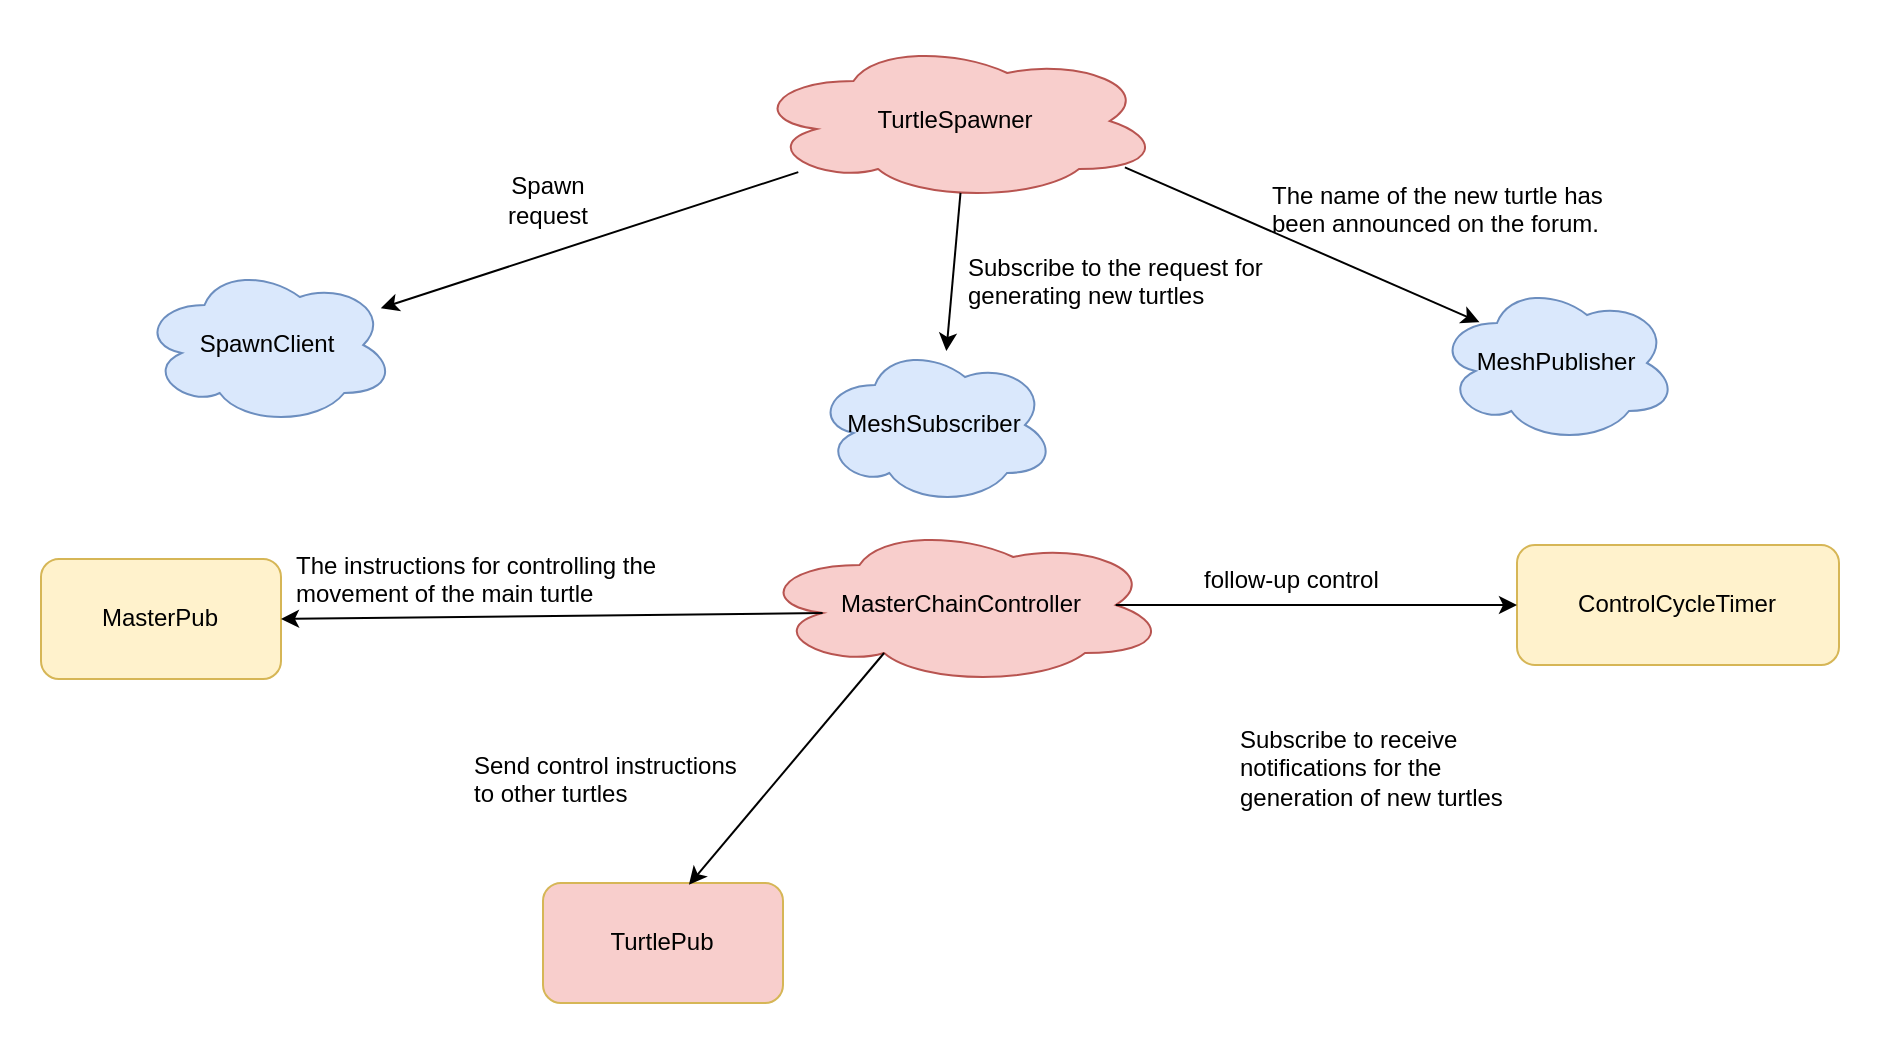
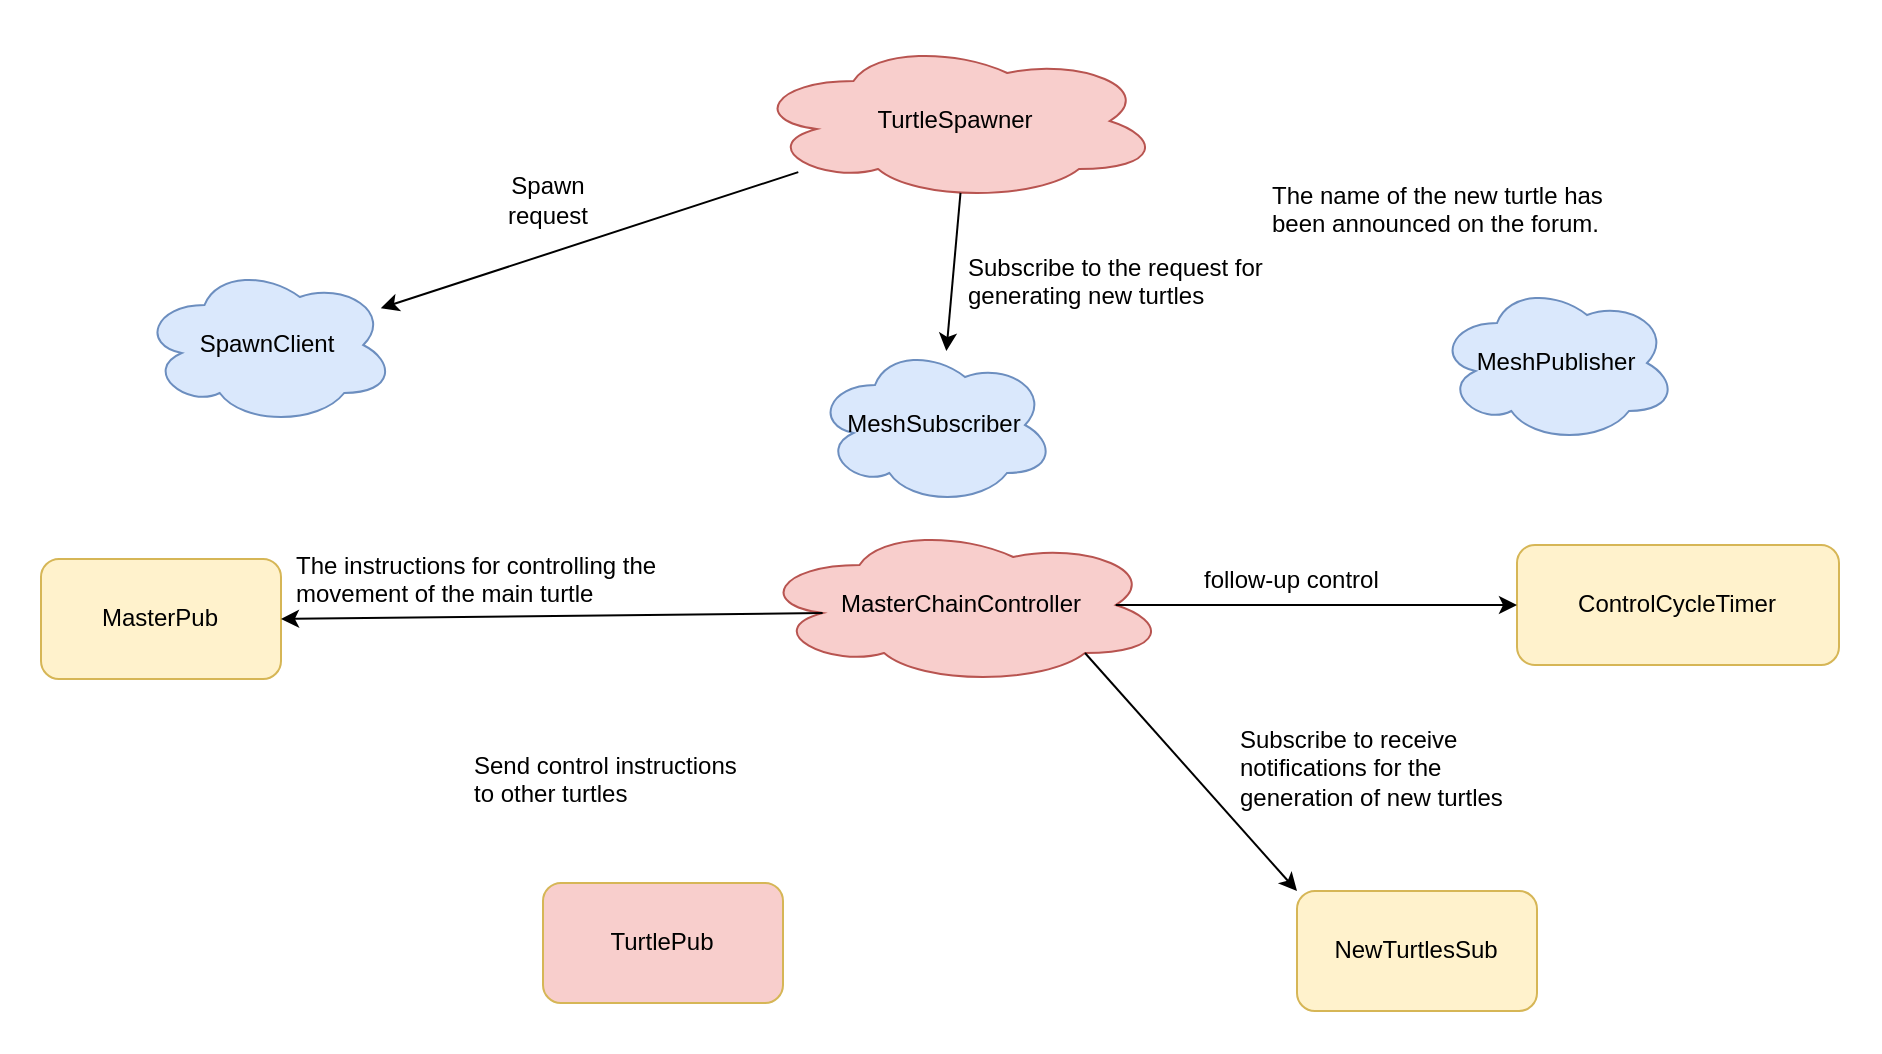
edge "TurtleSpawner" -> "MeshPublisher": removed
edge "MasterChainController" -> "TurtlePub": removed
edge "MasterChainController" -> "NewTurtlesSub": added
node "NewTurtlesSub": added
